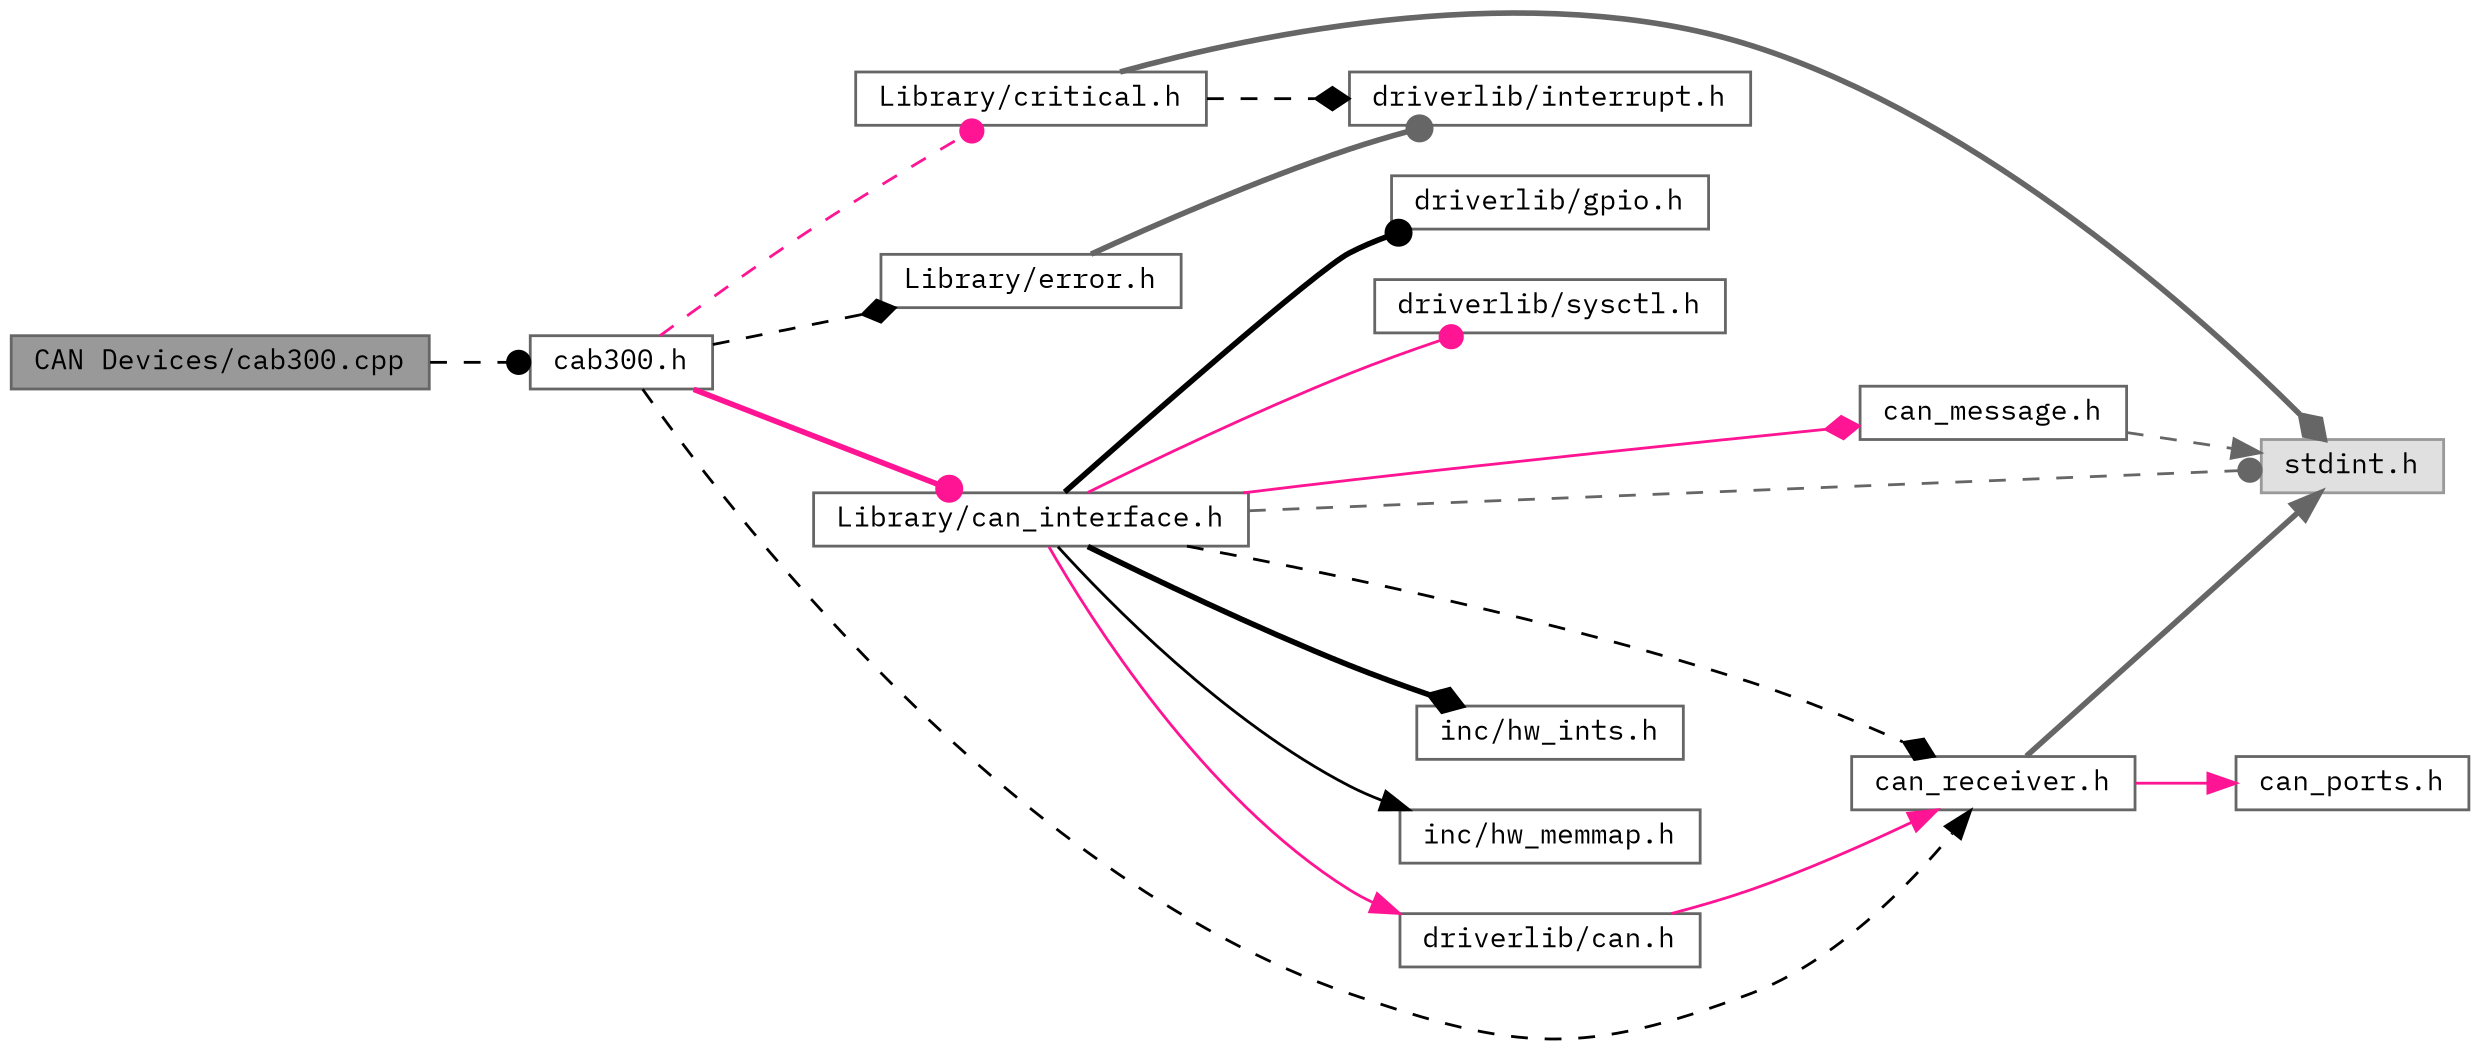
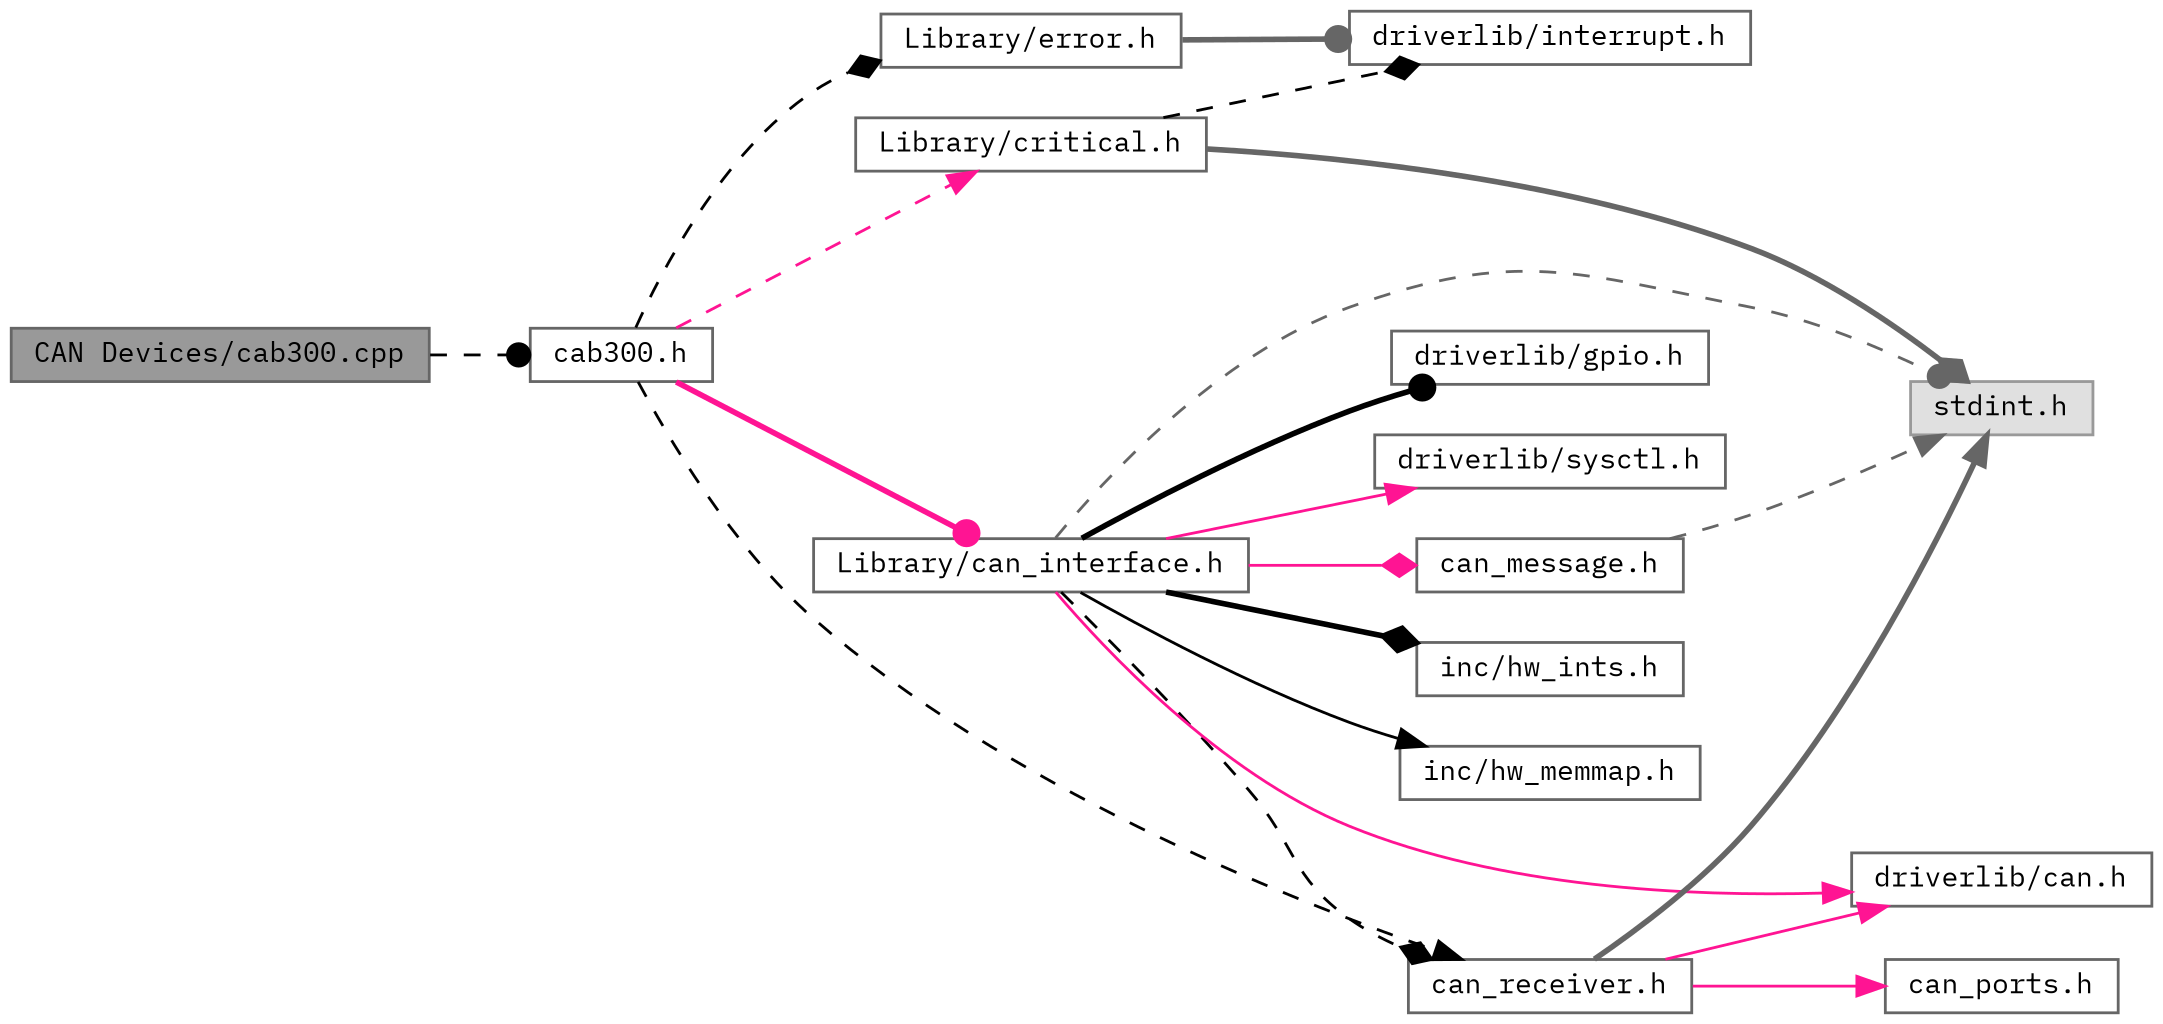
edge "cab300.h" -> "Library/critical.h": arrowhead dot -> normal
edge "Library/can_interface.h" -> "driverlib/sysctl.h": arrowhead dot -> normal
edge "driverlib/can.h" -> "can_receiver.h": reversed
